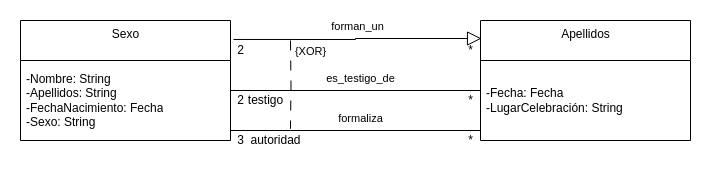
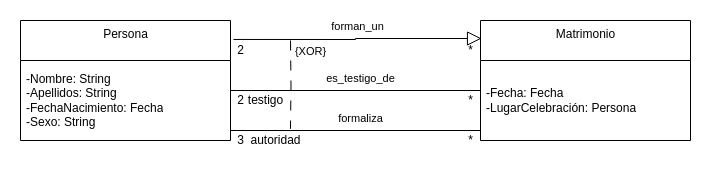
node "Sexo": label "Sexo" -> "Persona"
node "Apellidos": label "Apellidos" -> "Matrimonio"
node "-Fecha: Fecha -LugarCelebración: String": label "-Fecha: Fecha -LugarCelebración: String" -> "-Fecha: Fecha -LugarCelebración: Persona"
